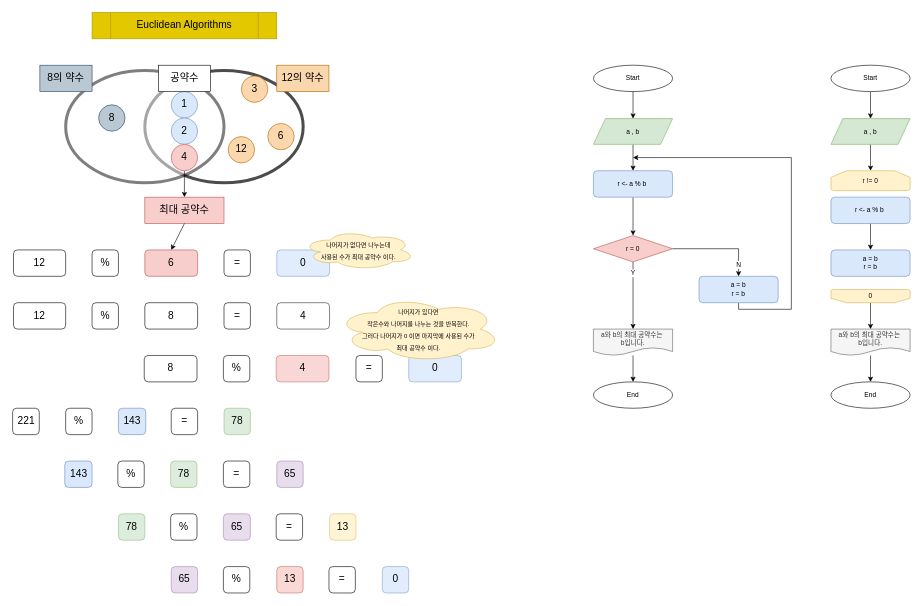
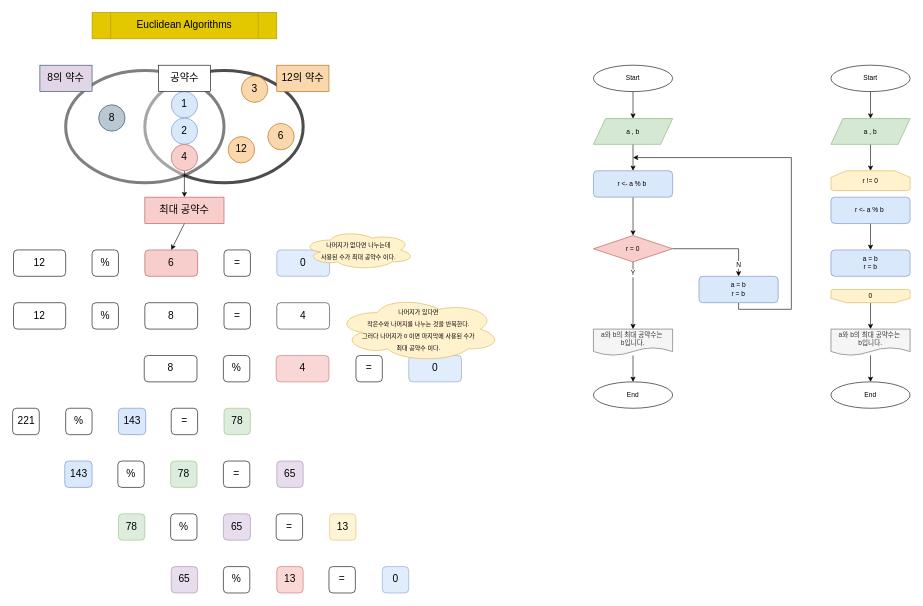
node "8의 약수": fillcolor #bac8d3 -> #e1d5e7
